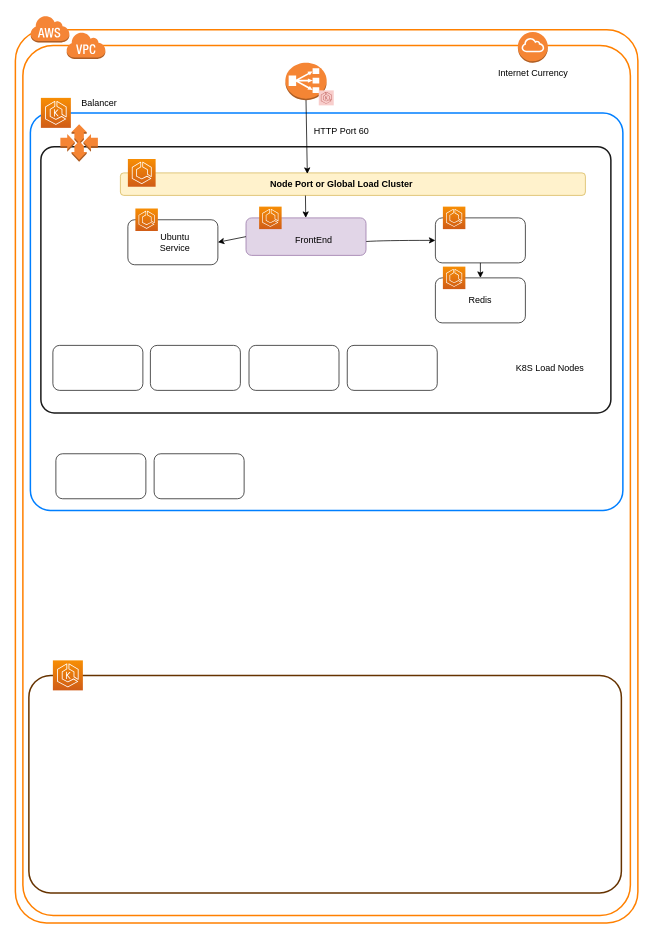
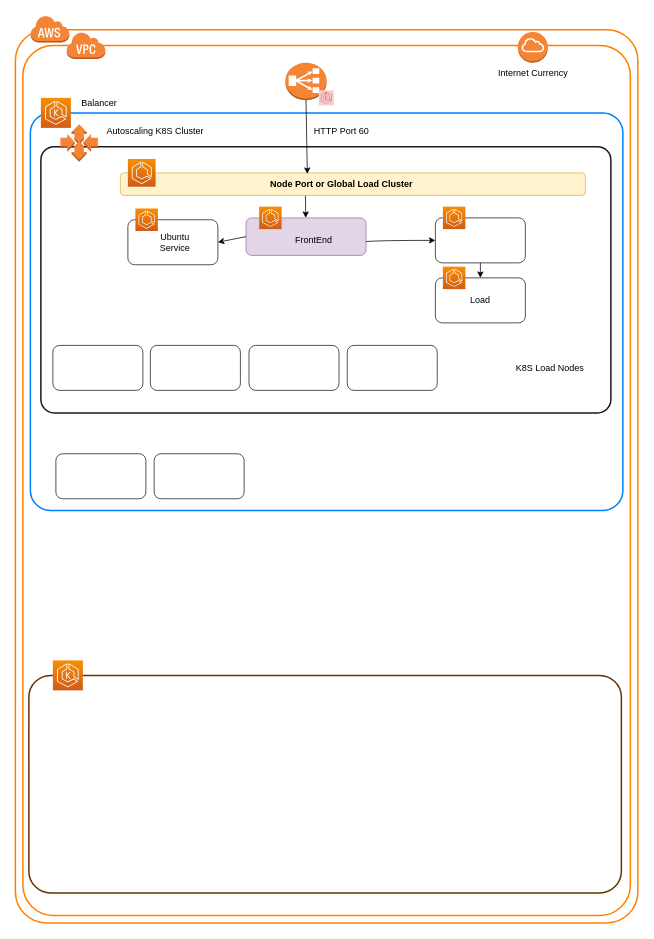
node "Autoscaling K8S Cluster": added
node "Redis": label "Redis" -> "Load"
